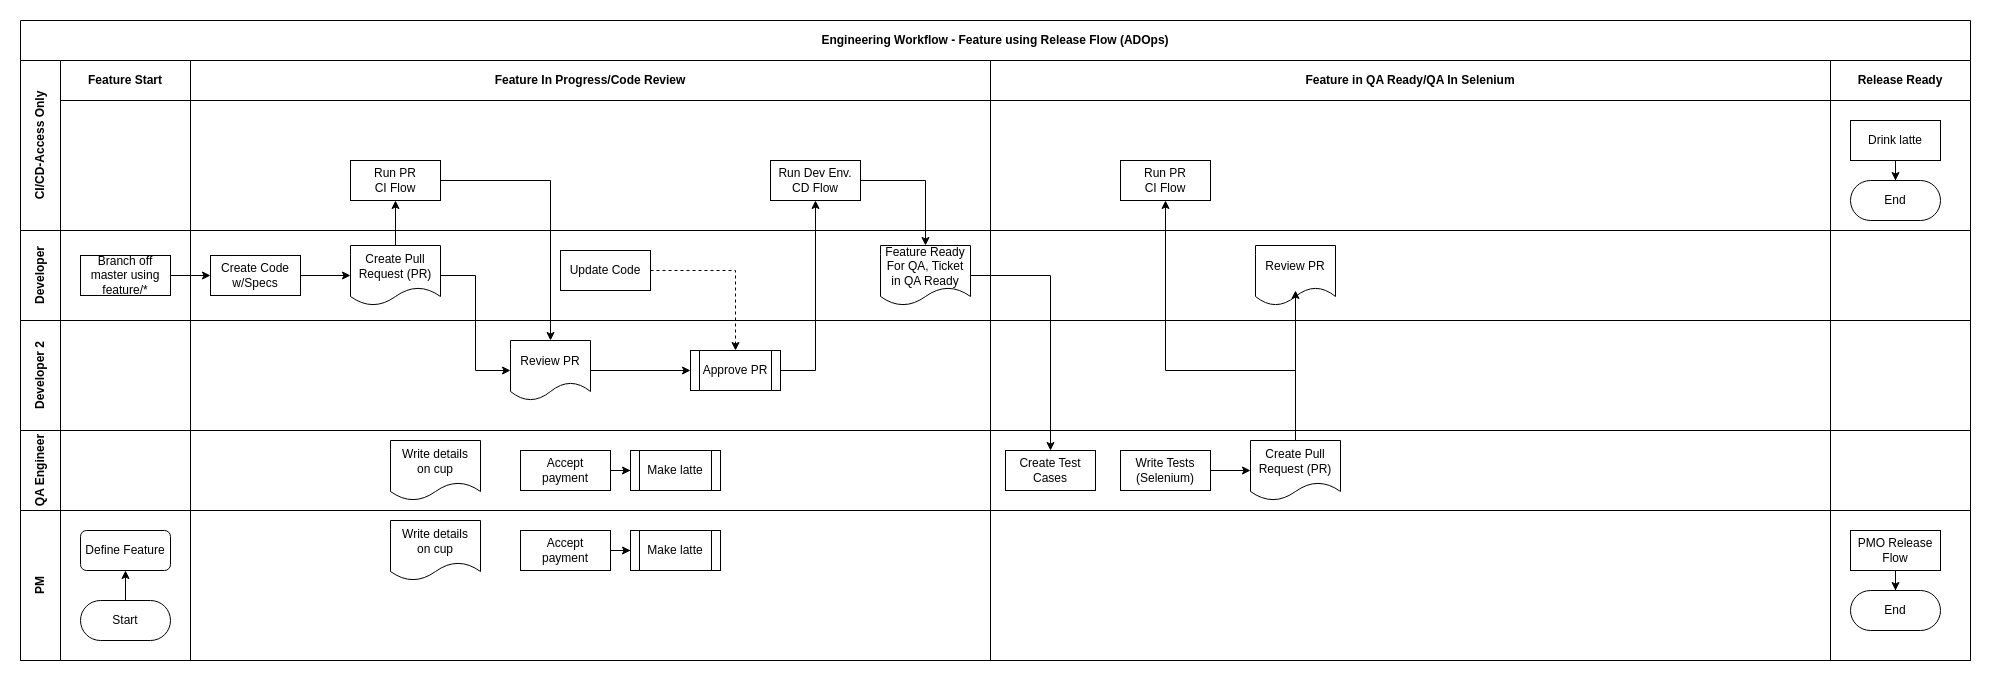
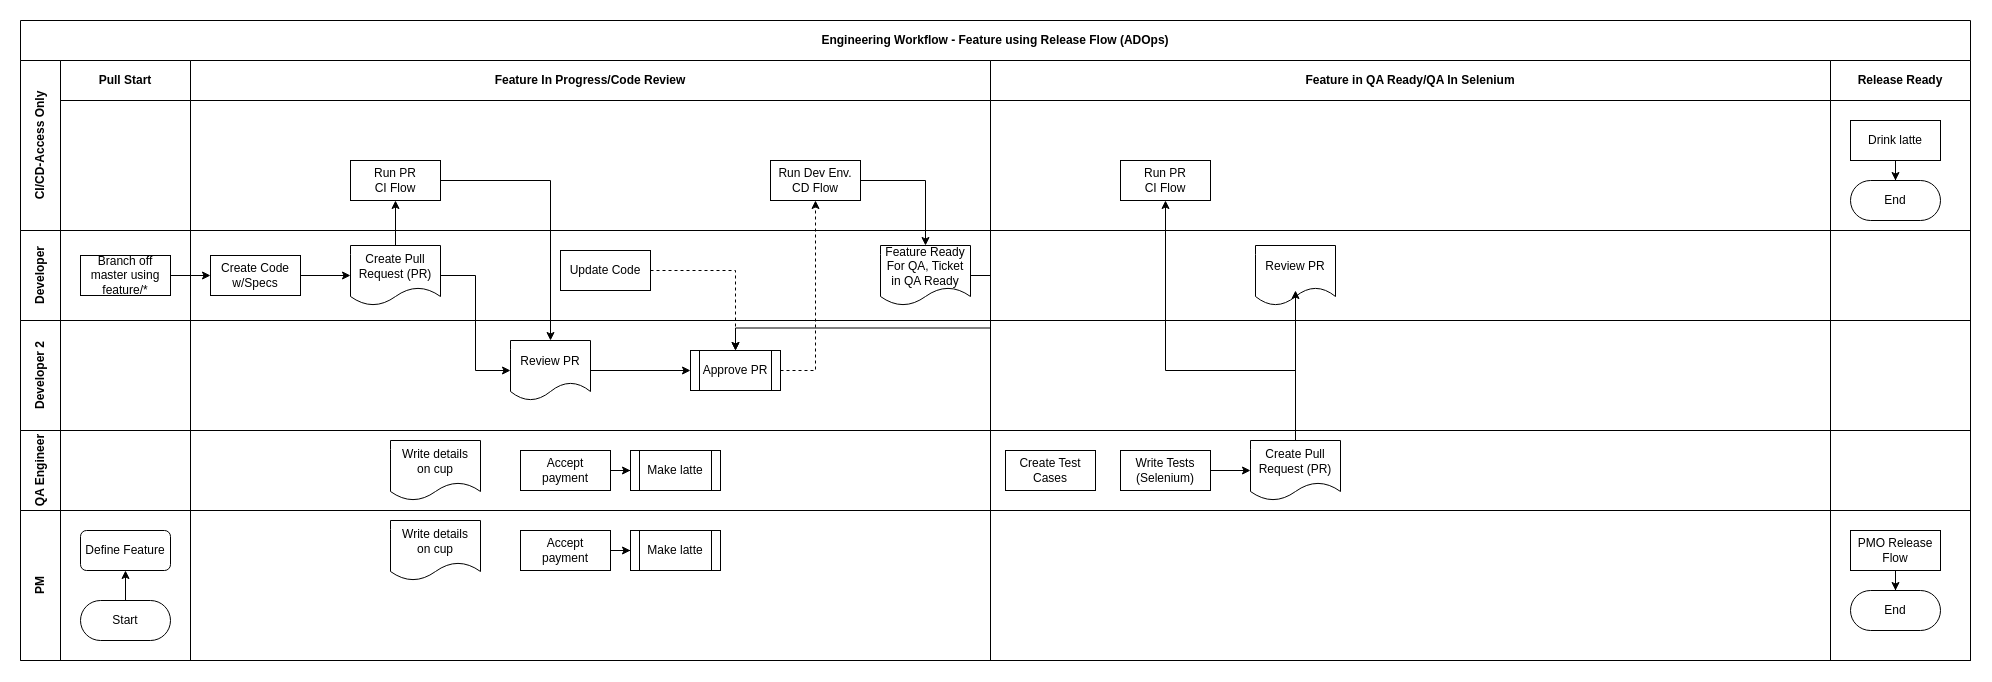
node "Feature Start": label "Feature Start" -> "Pull Start"
edge "Approve PR" -> "Run Dev Env. CD Flow": style solid -> dashed
edge "Feature Ready For QA, Ticket in QA Ready" -> "Create Test Cases": now "Feature Ready For QA, Ticket in QA Ready" -> "Approve PR"
